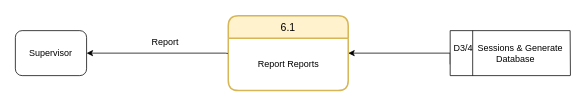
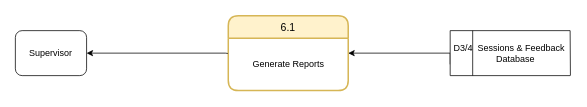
node "Report": removed
node "D3/4 Sessions & Generate Database": label "D3/4 Sessions & Generate Database" -> "D3/4 Sessions & Feedback Database"
node "Report Reports": label "Report Reports" -> "Generate Reports"
